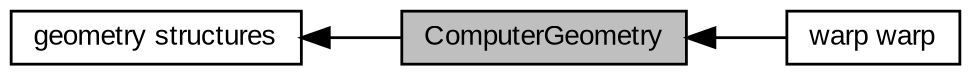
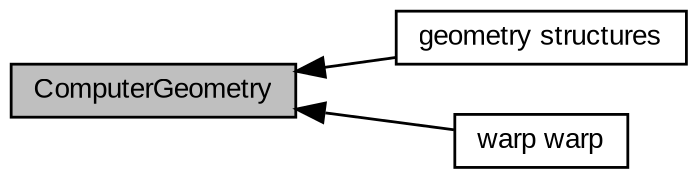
edge "ComputerGeometry" -> "geometry structures": reversed
